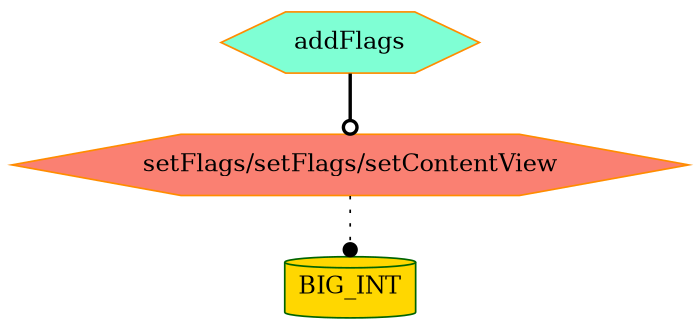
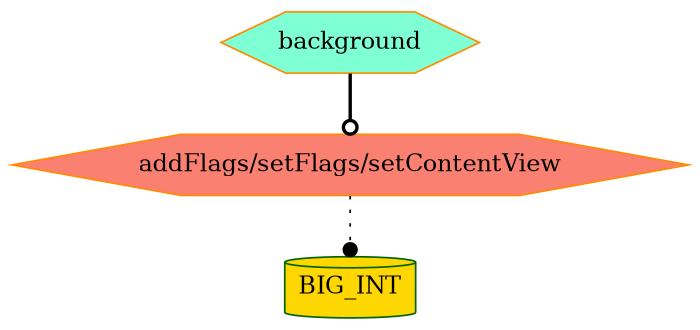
node "addFlags": label "addFlags" -> "background"
node "setFlags/setFlags/setContentView": label "setFlags/setFlags/setContentView" -> "addFlags/setFlags/setContentView"
